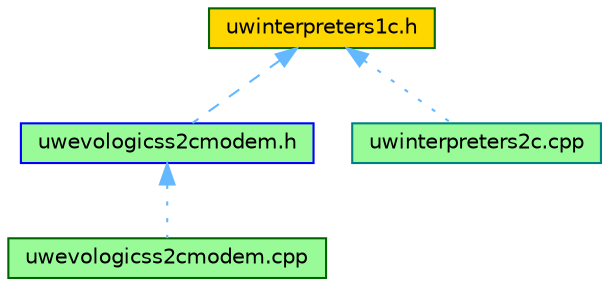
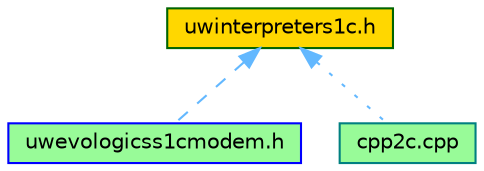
node "uwevologicss2cmodem.h": label "uwevologicss2cmodem.h" -> "uwevologicss1cmodem.h"
node "uwinterpreters2c.cpp": label "uwinterpreters2c.cpp" -> "cpp2c.cpp"
node "uwevologicss2cmodem.cpp": removed
